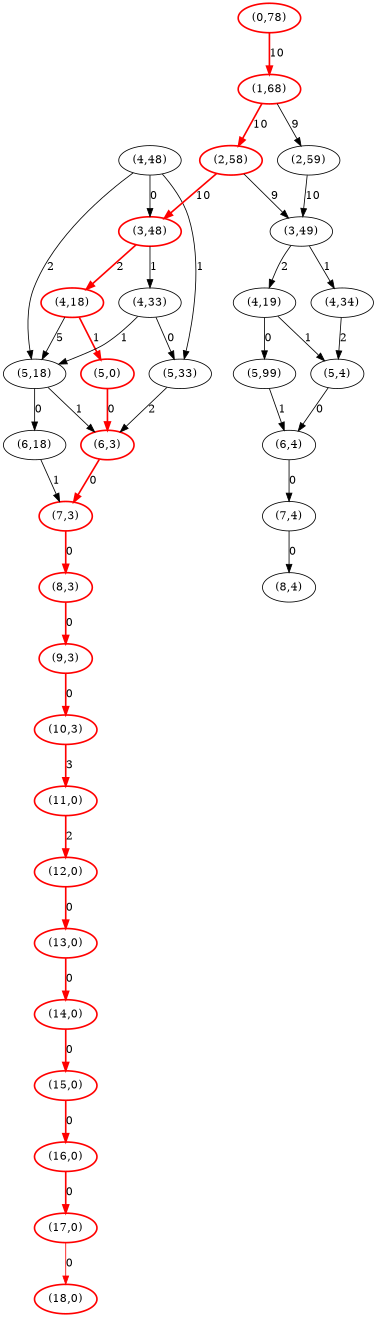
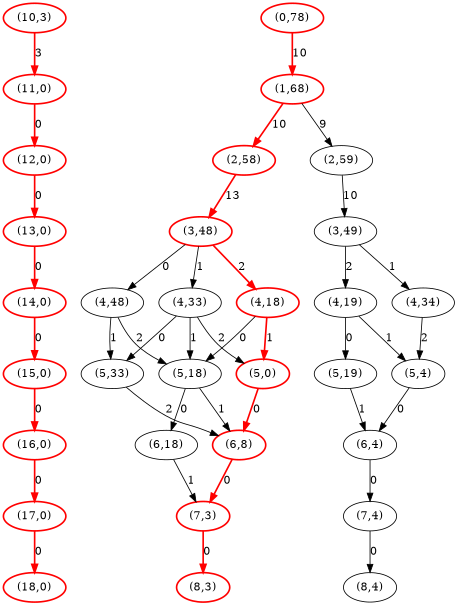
edge "(4,48)" -> "(3,48)": reversed
edge "(2,58)" -> "(3,49)": removed, label "9"
edge "(2,58)" -> "(3,48)": label "10" -> "13"
edge "(4,18)" -> "(5,18)": label "5" -> "0"
edge "(4,33)" -> "(5,0)": added, label "2"
node "(5,99)": label "(5,99)" -> "(5,19)"
node "(6,3)": label "(6,3)" -> "(6,8)"
node "(9,3)": removed
edge "(11,0)" -> "(12,0)": label "2" -> "0"
edge "(17,0)" -> "(18,0)": style solid -> bold
